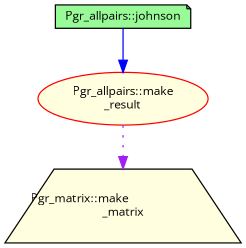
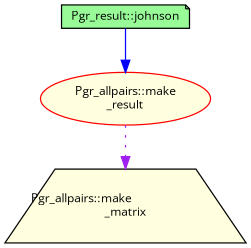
node "Pgr_allpairs::johnson": label "Pgr_allpairs::johnson" -> "Pgr_result::johnson"
node "Pgr_matrix::make _matrix": label "Pgr_matrix::make _matrix" -> "Pgr_allpairs::make _matrix"
